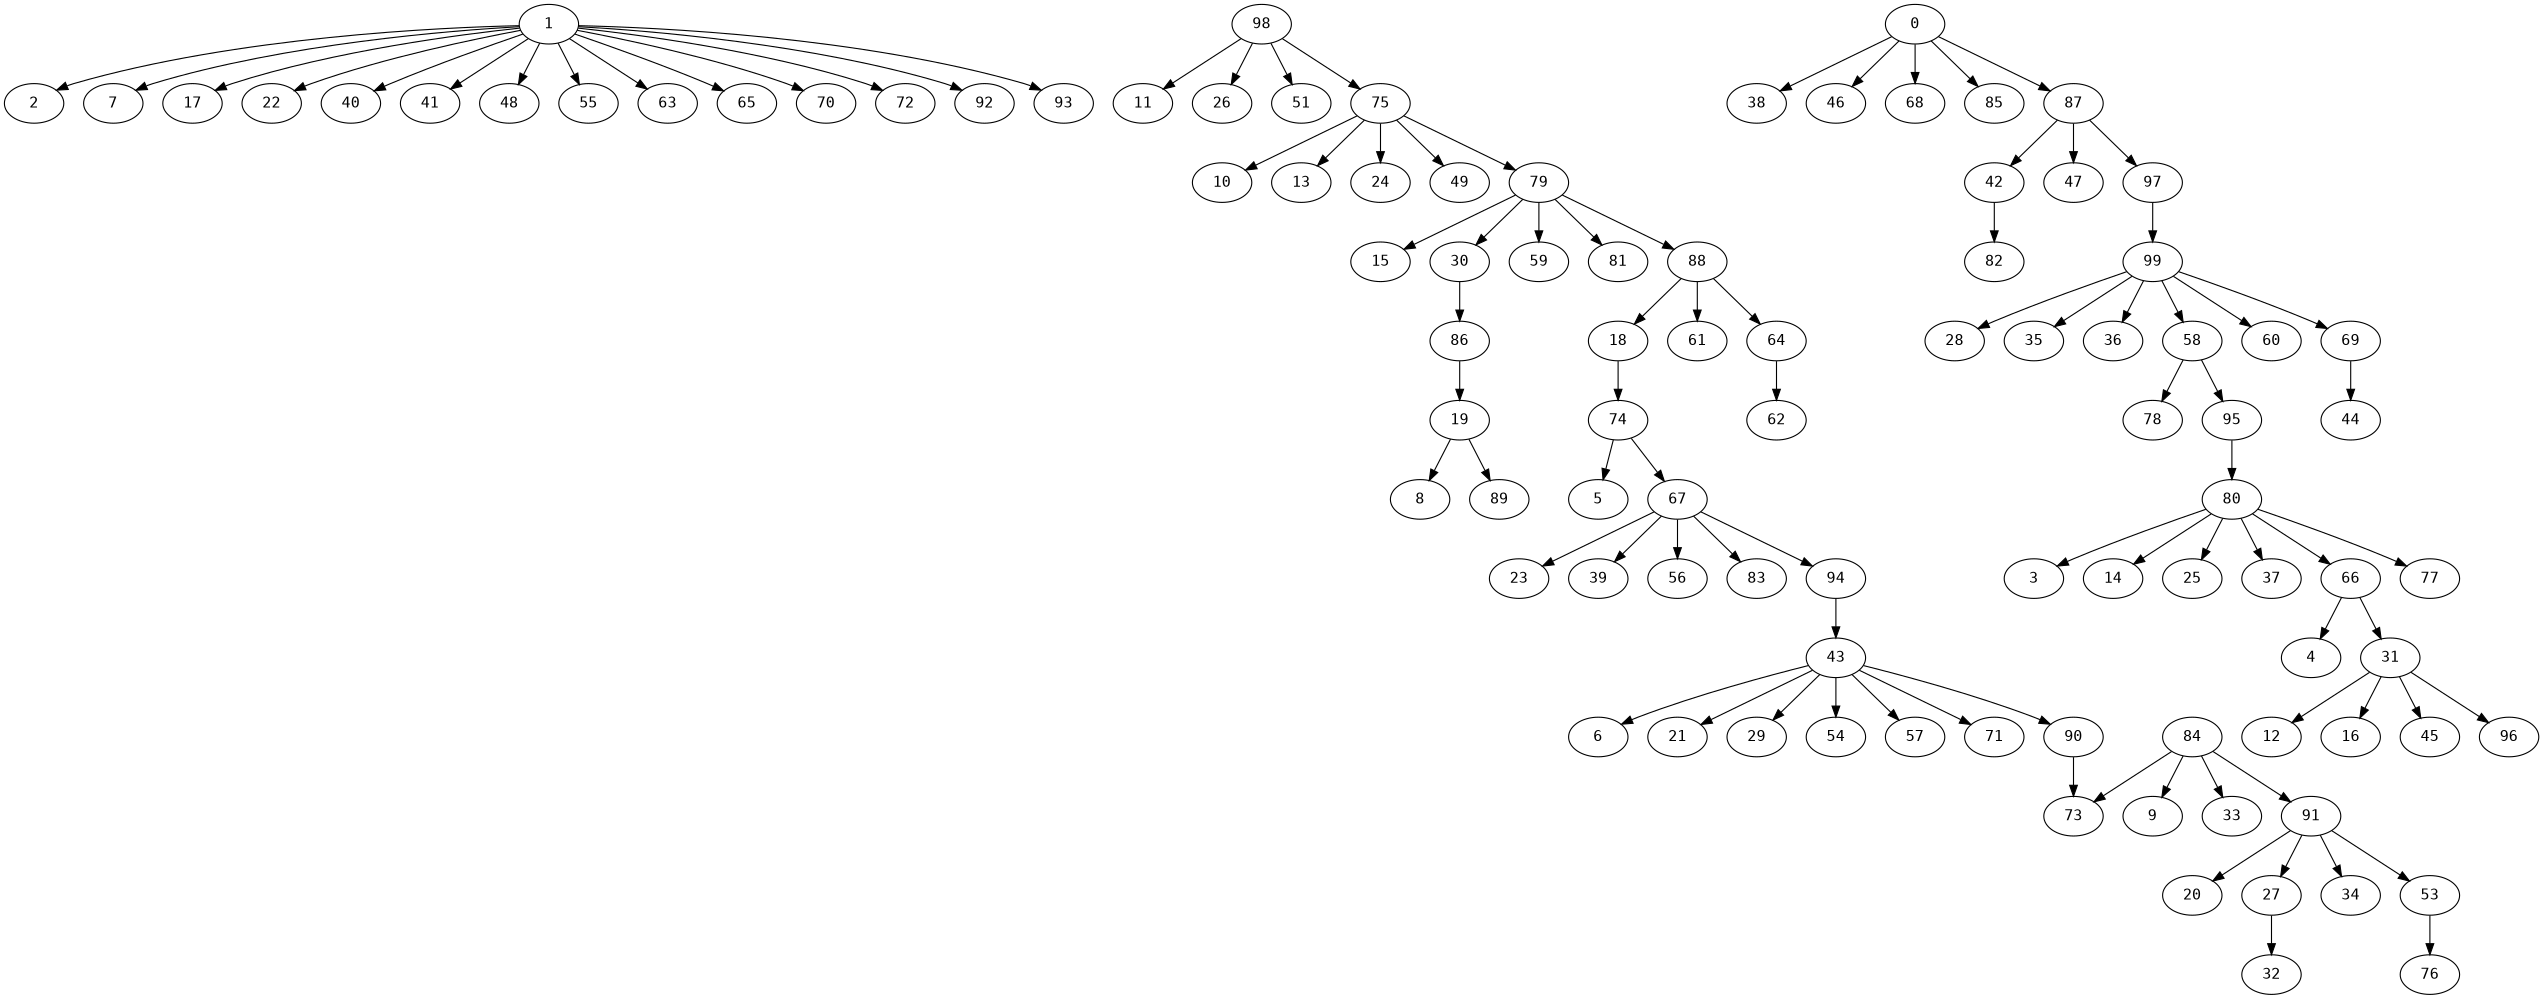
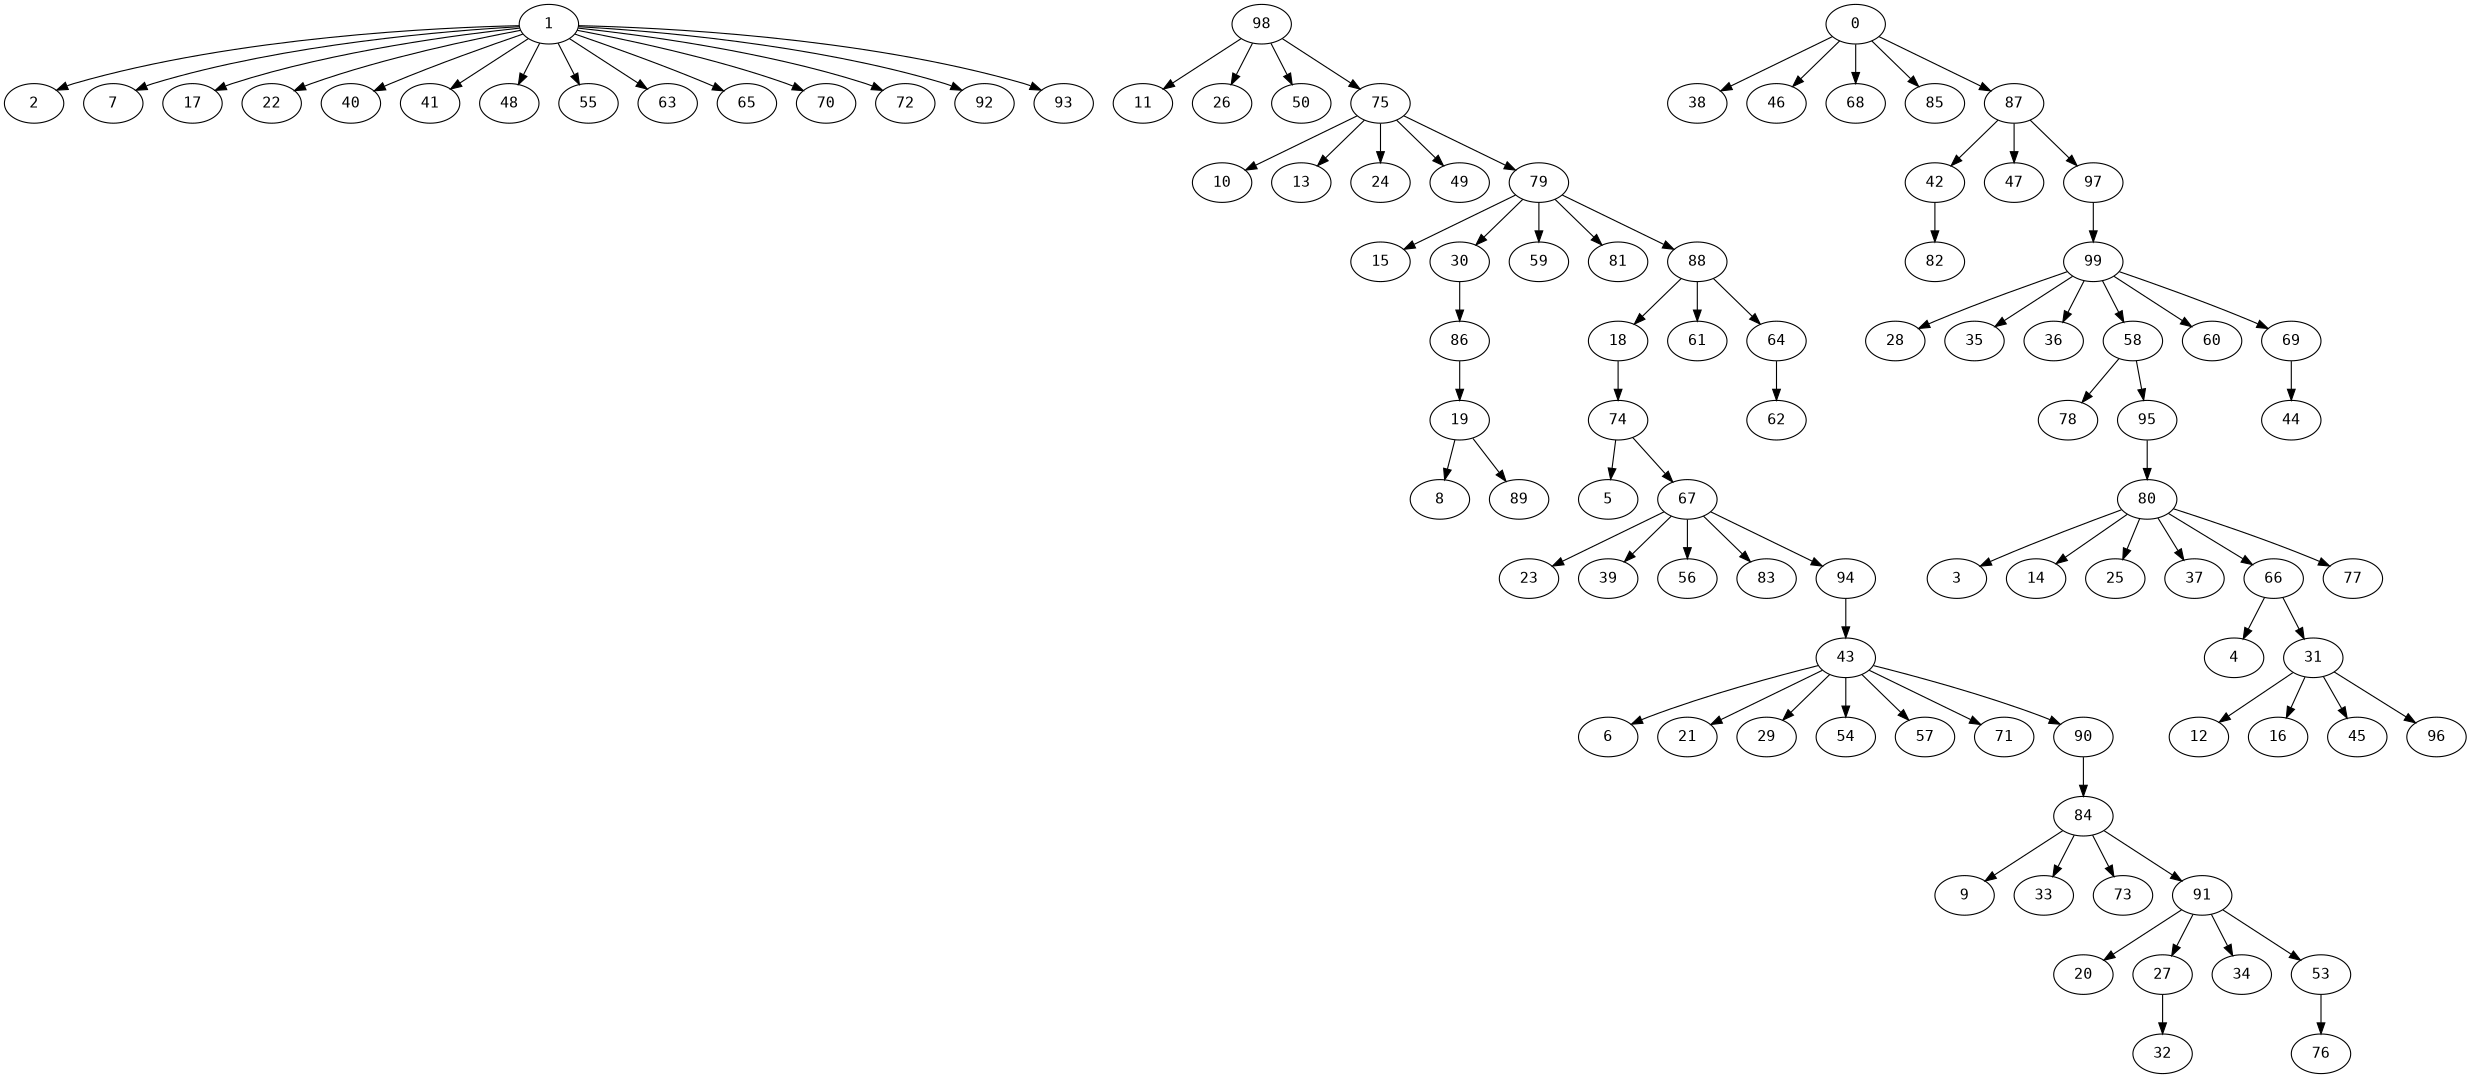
node "51": label "51" -> "50"
edge "90" -> "73": now "90" -> "84"
